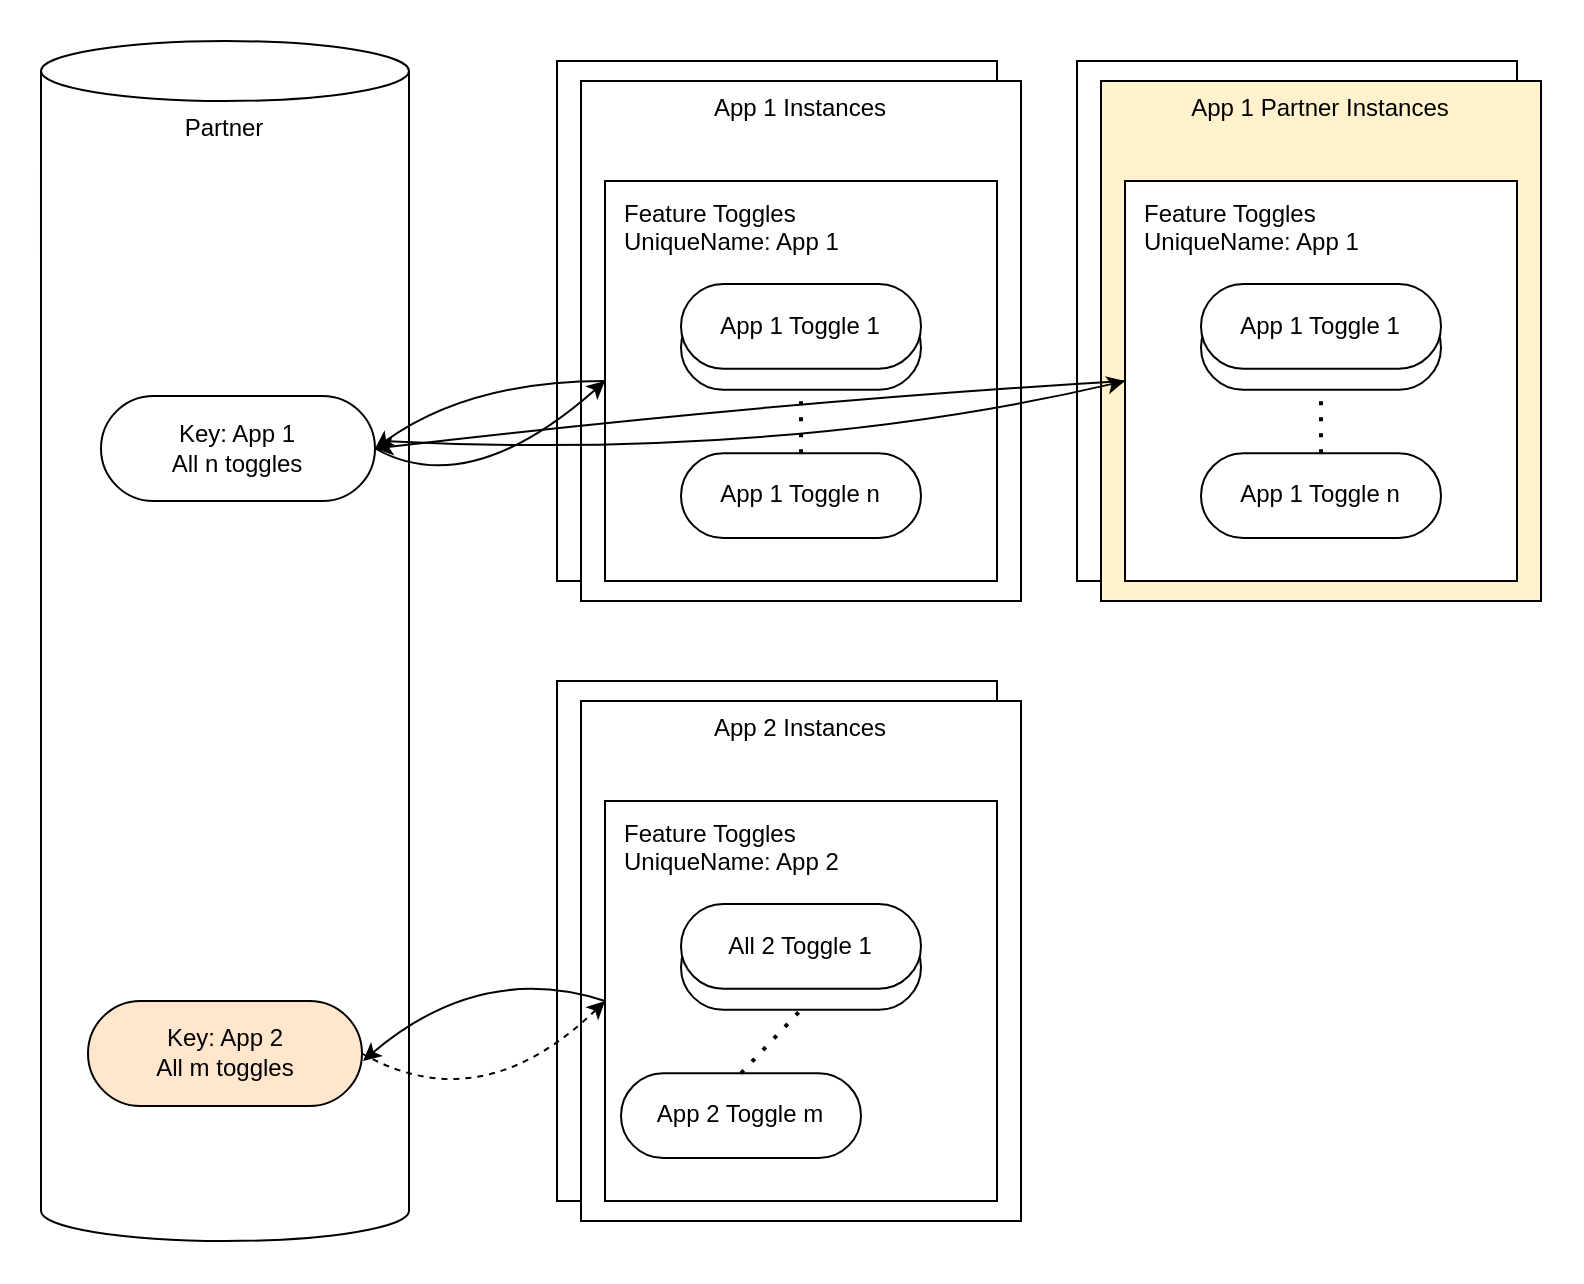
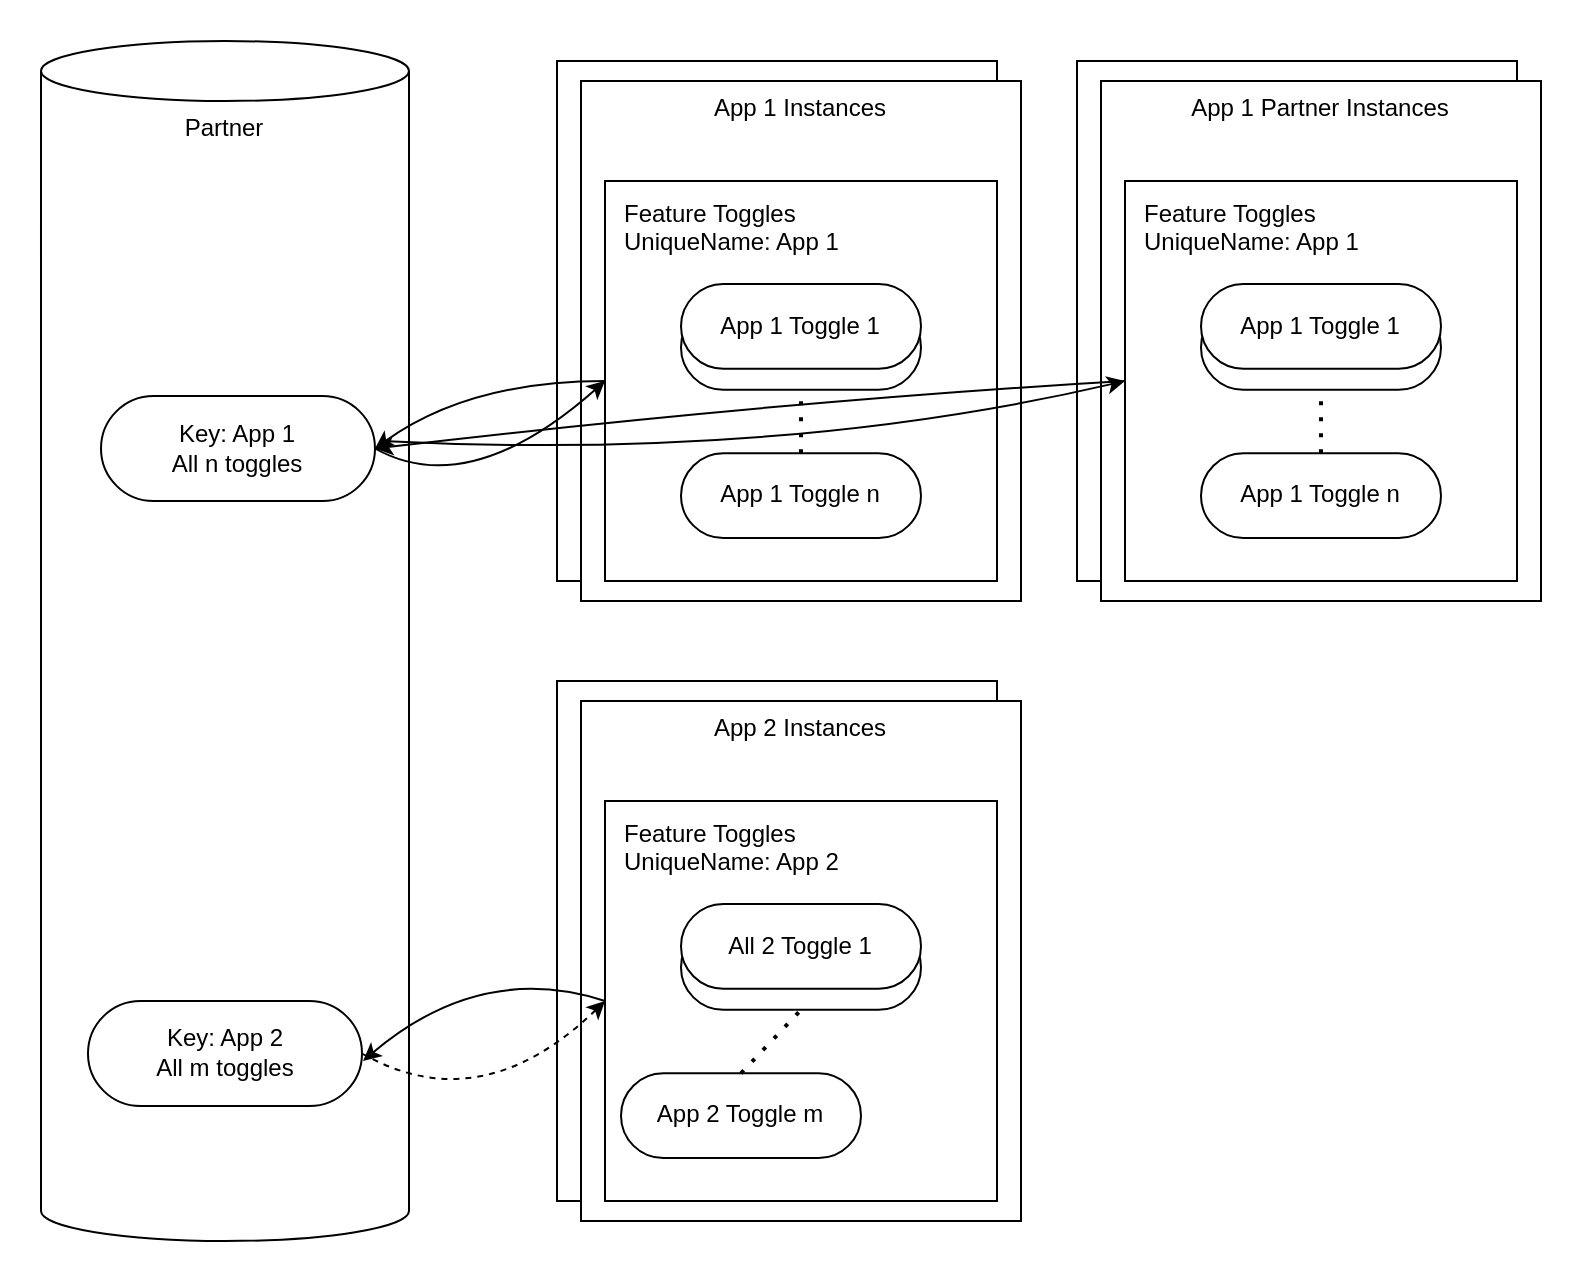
node "App 1 Partner Instances": fillcolor #fff2cc -> #ffffff
node "Key: App 2 All m toggles": fillcolor #ffe6cc -> #ffffff
